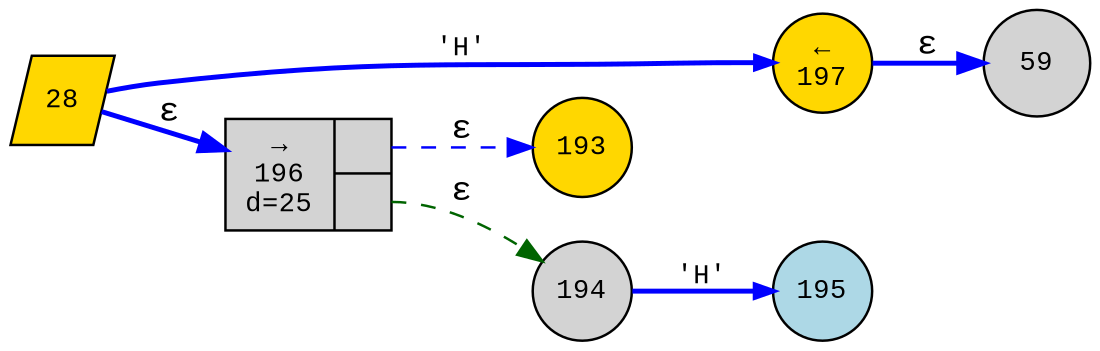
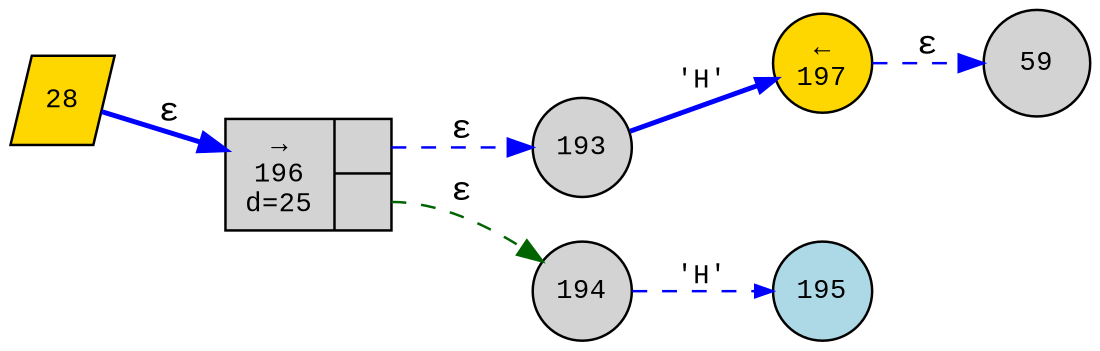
edge "← 197" -> "59": style bold -> dashed
edge "28" -> "← 197": now "193" -> "← 197"
node "193": fillcolor gold -> lightgrey
edge "194" -> "195": style bold -> dashed
